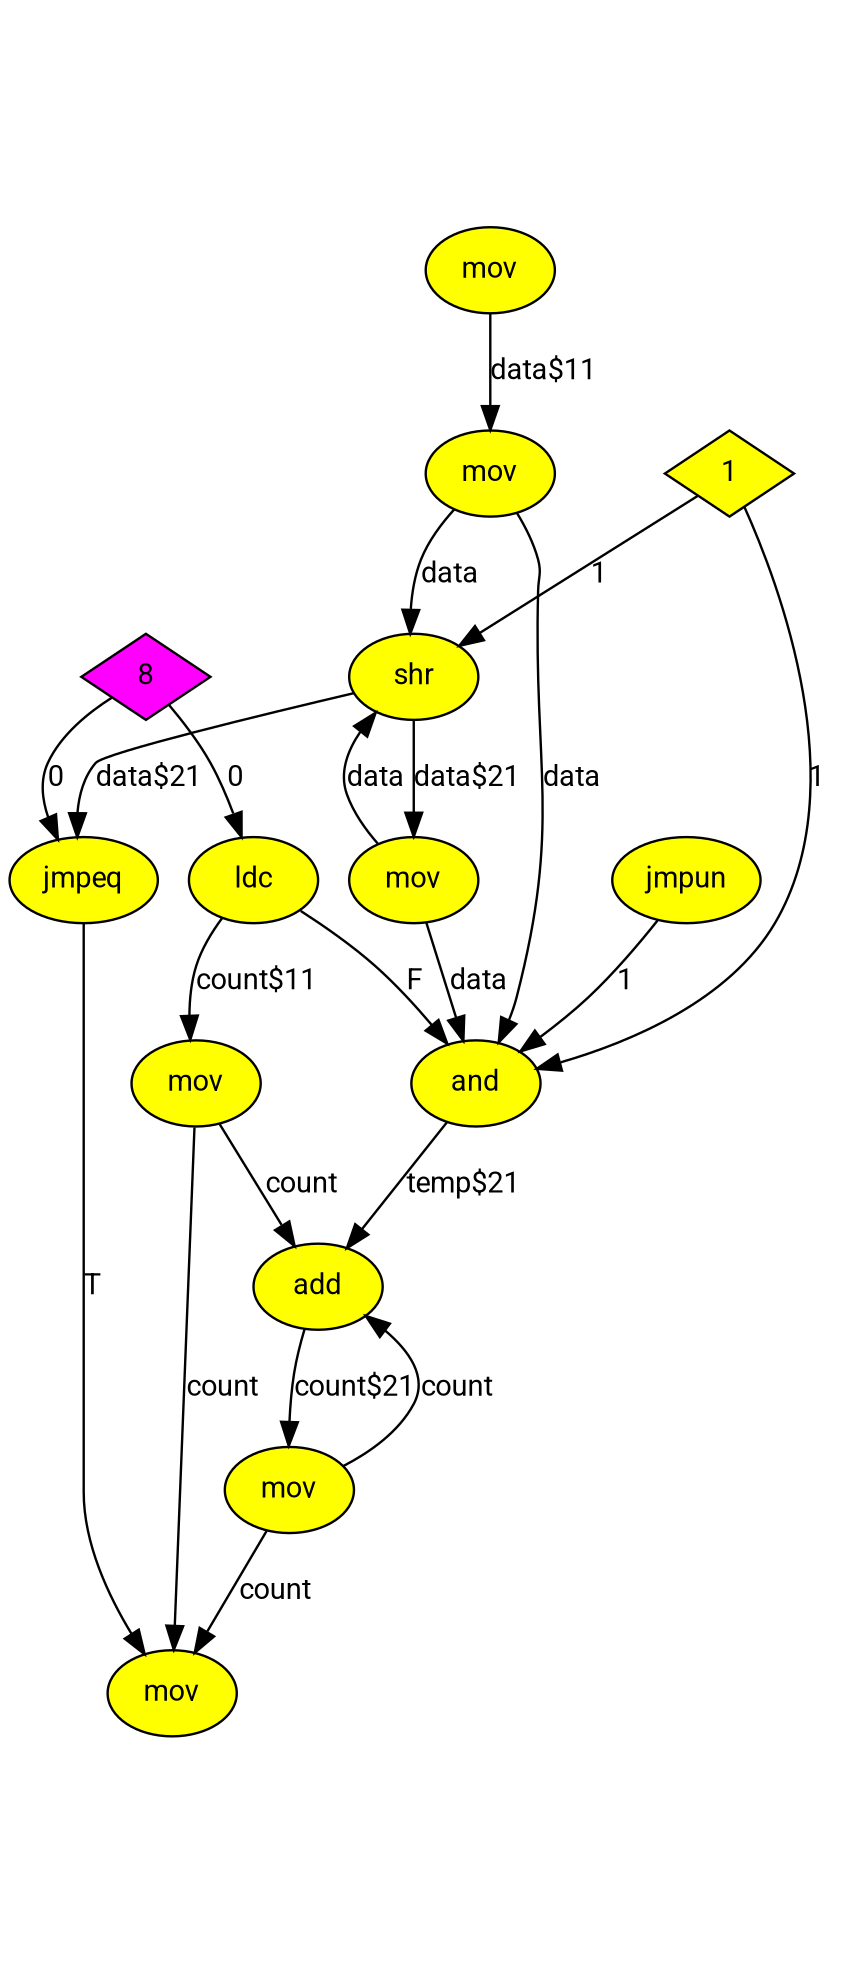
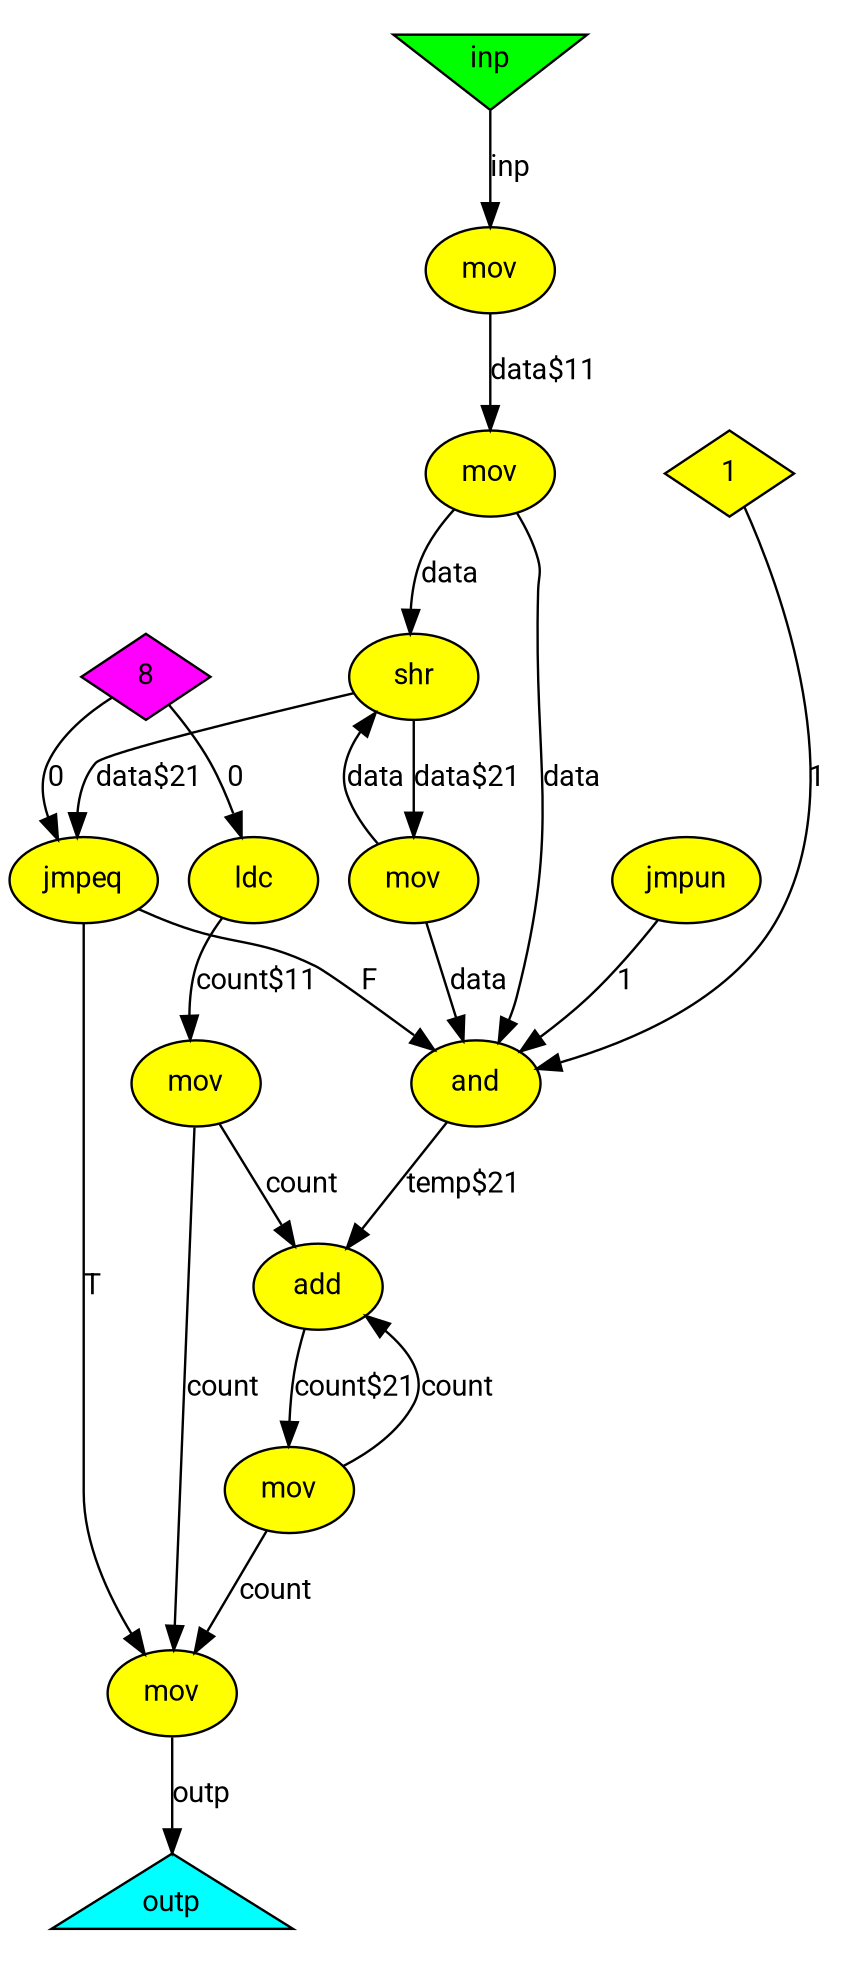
node "inp": added
edge "1" -> "shr": removed, label "1"
edge "ldc" -> "and": now "jmpeq" -> "and"
node "outp": added
